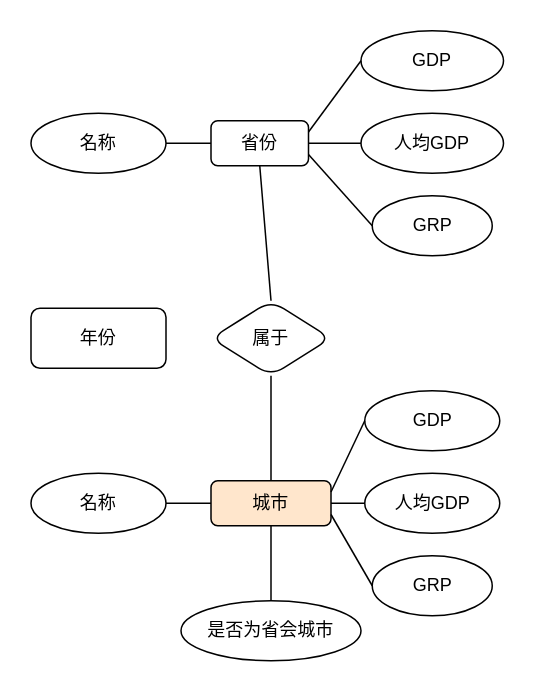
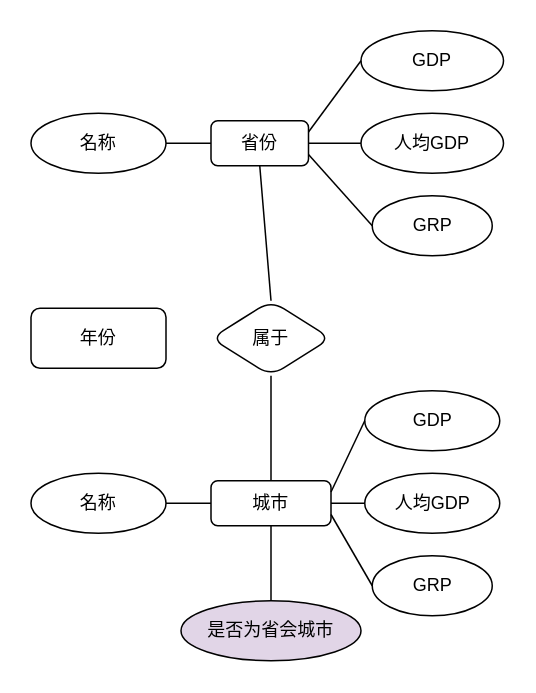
node "城市": fillcolor #ffe6cc -> #ffffff
node "是否为省会城市": fillcolor #ffffff -> #e1d5e7
